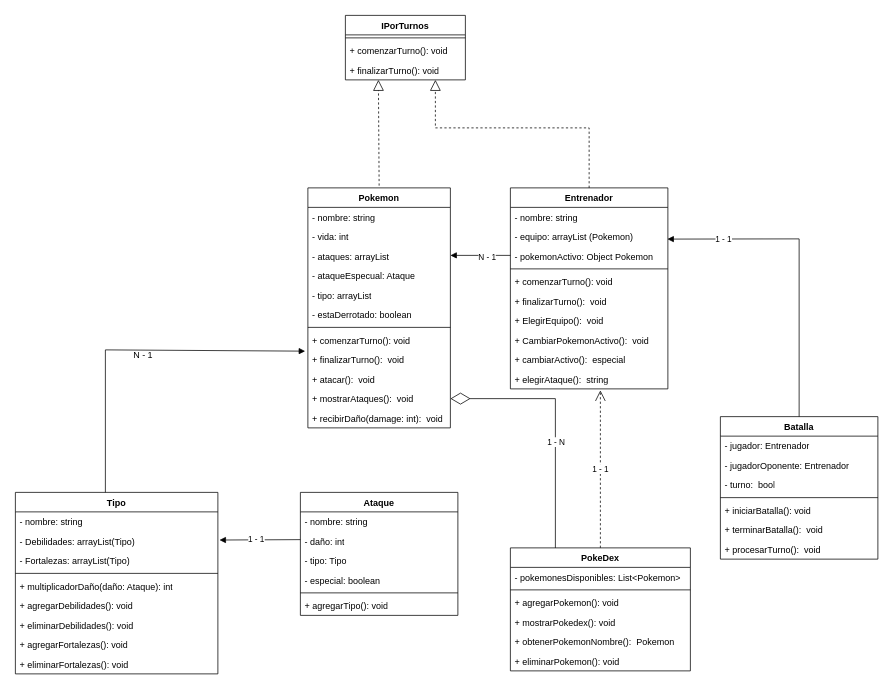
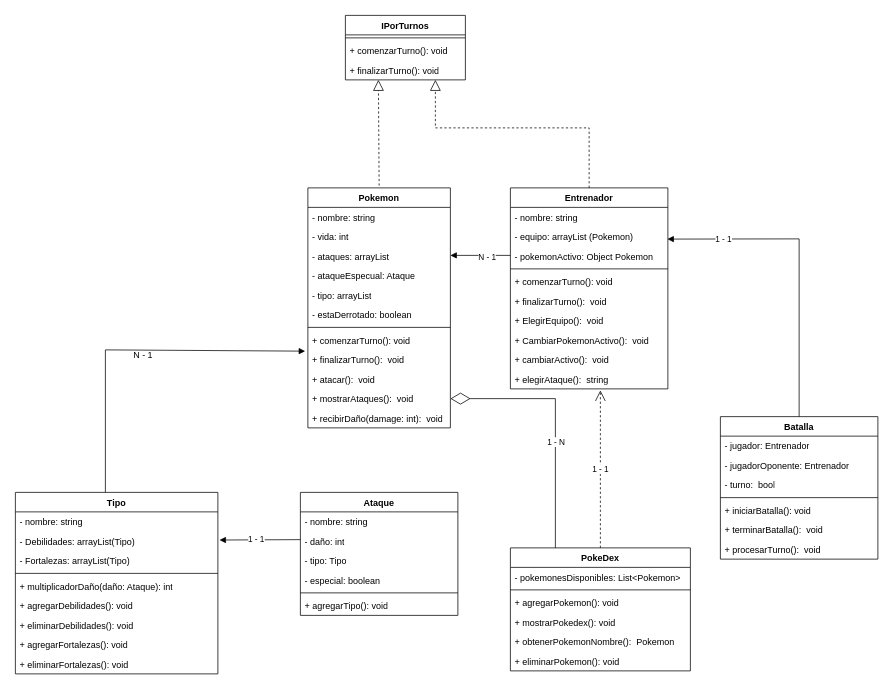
node "+ cambiarActivo(): especial": label "+ cambiarActivo(): especial" -> "+ cambiarActivo(): void"
